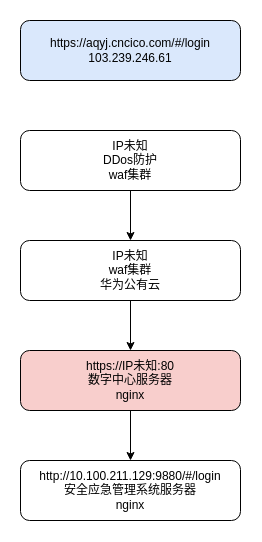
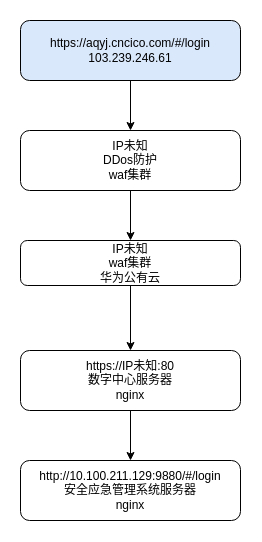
edge "https://aqyj.cncico.com/#/login 103.239.246.61" -> "IP未知 DDos防护 waf集群": added
node "IP未知 waf集群 华为公有云": size 220x60 -> 220x45
node "https://IP未知:80 数字中心服务器 nginx": fillcolor #f8cecc -> #ffffff
